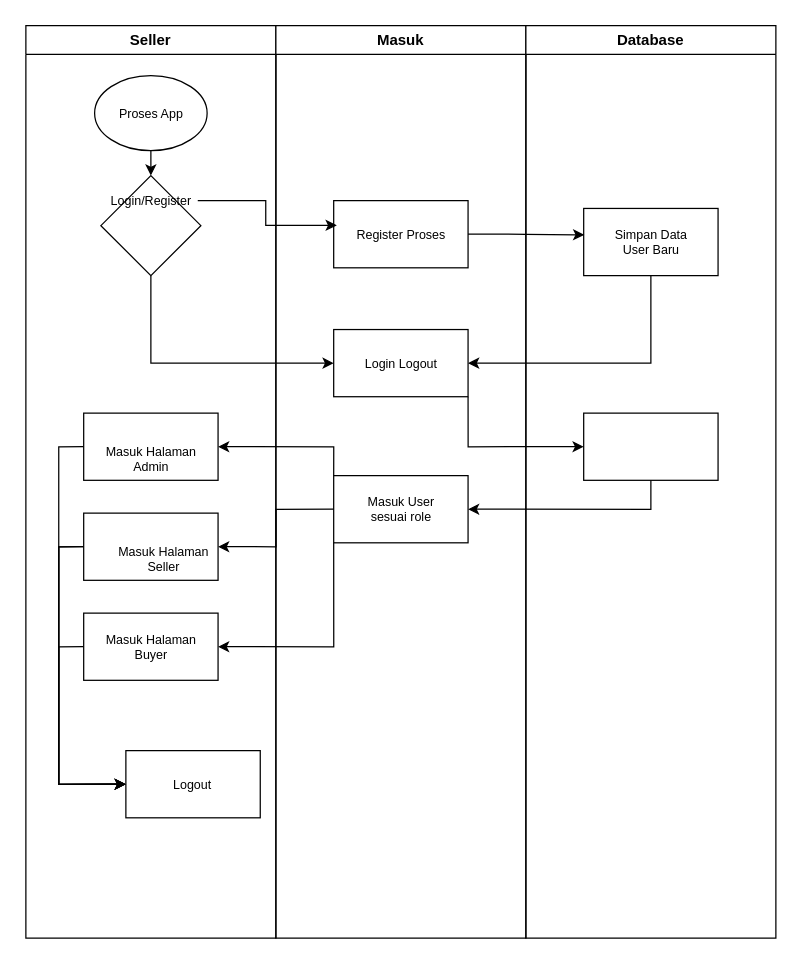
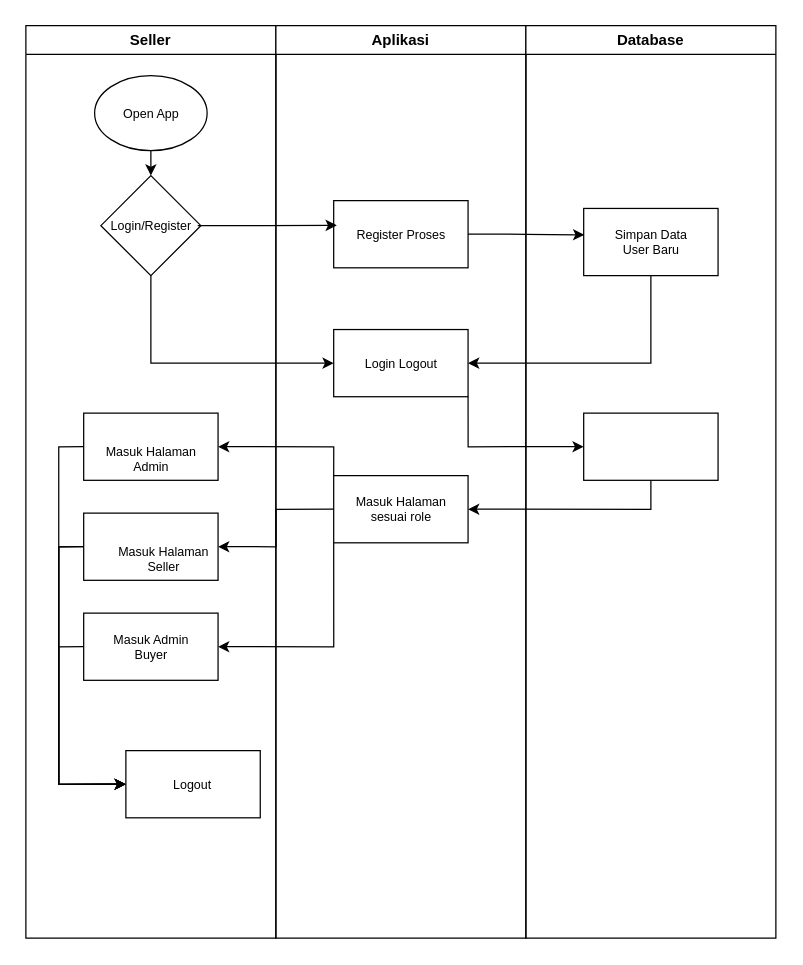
node "Masuk": label "Masuk" -> "Aplikasi"
node "Proses App": label "Proses App" -> "Open App"
node "Login/Register": moved (151, 201) -> (151, 226)
node "Masuk User sesuai role": label "Masuk User sesuai role" -> "Masuk Halaman sesuai role"
node "Masuk Halaman Buyer": label "Masuk Halaman Buyer" -> "Masuk Admin Buyer"
